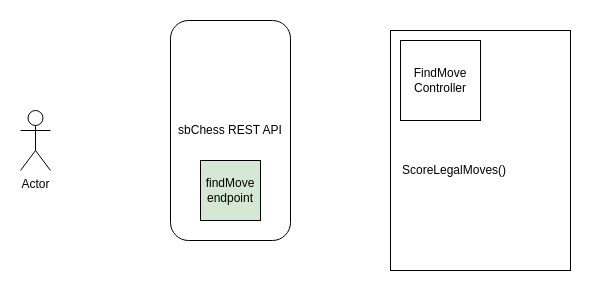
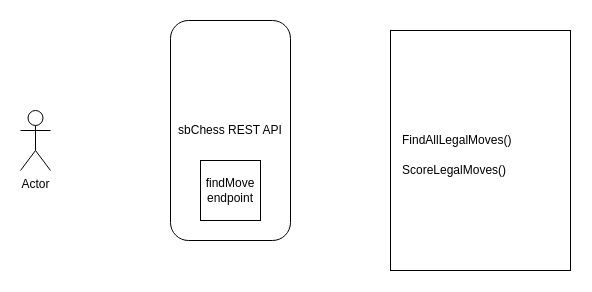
node "FindMove Controller": removed
node "FindAllLegalMoves()": added
node "findMove endpoint": fillcolor #d5e8d4 -> #ffffff
